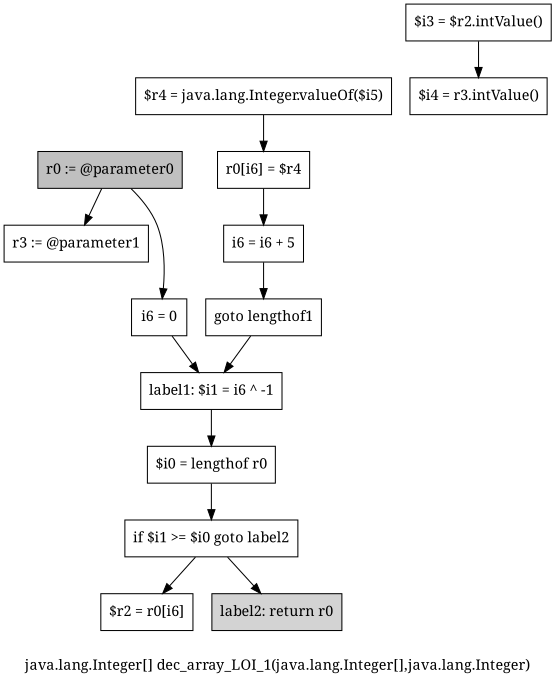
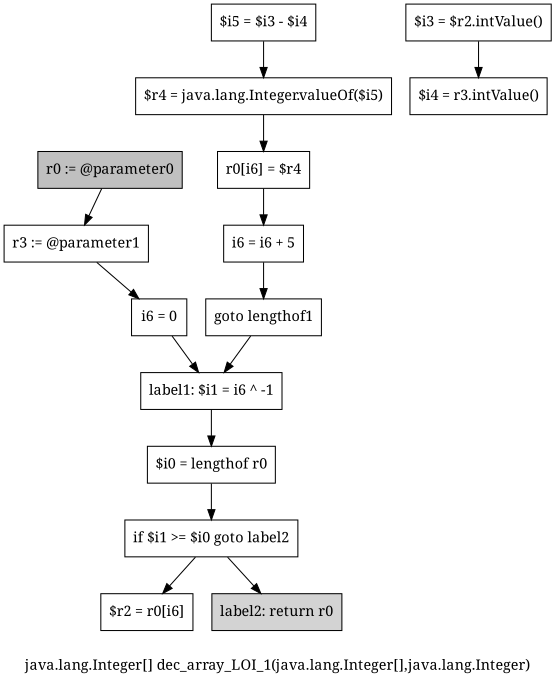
node "$i5 = $i3 - $i4": added
edge "r0 := @parameter0" -> "i6 = 0": now "r3 := @parameter1" -> "i6 = 0"
